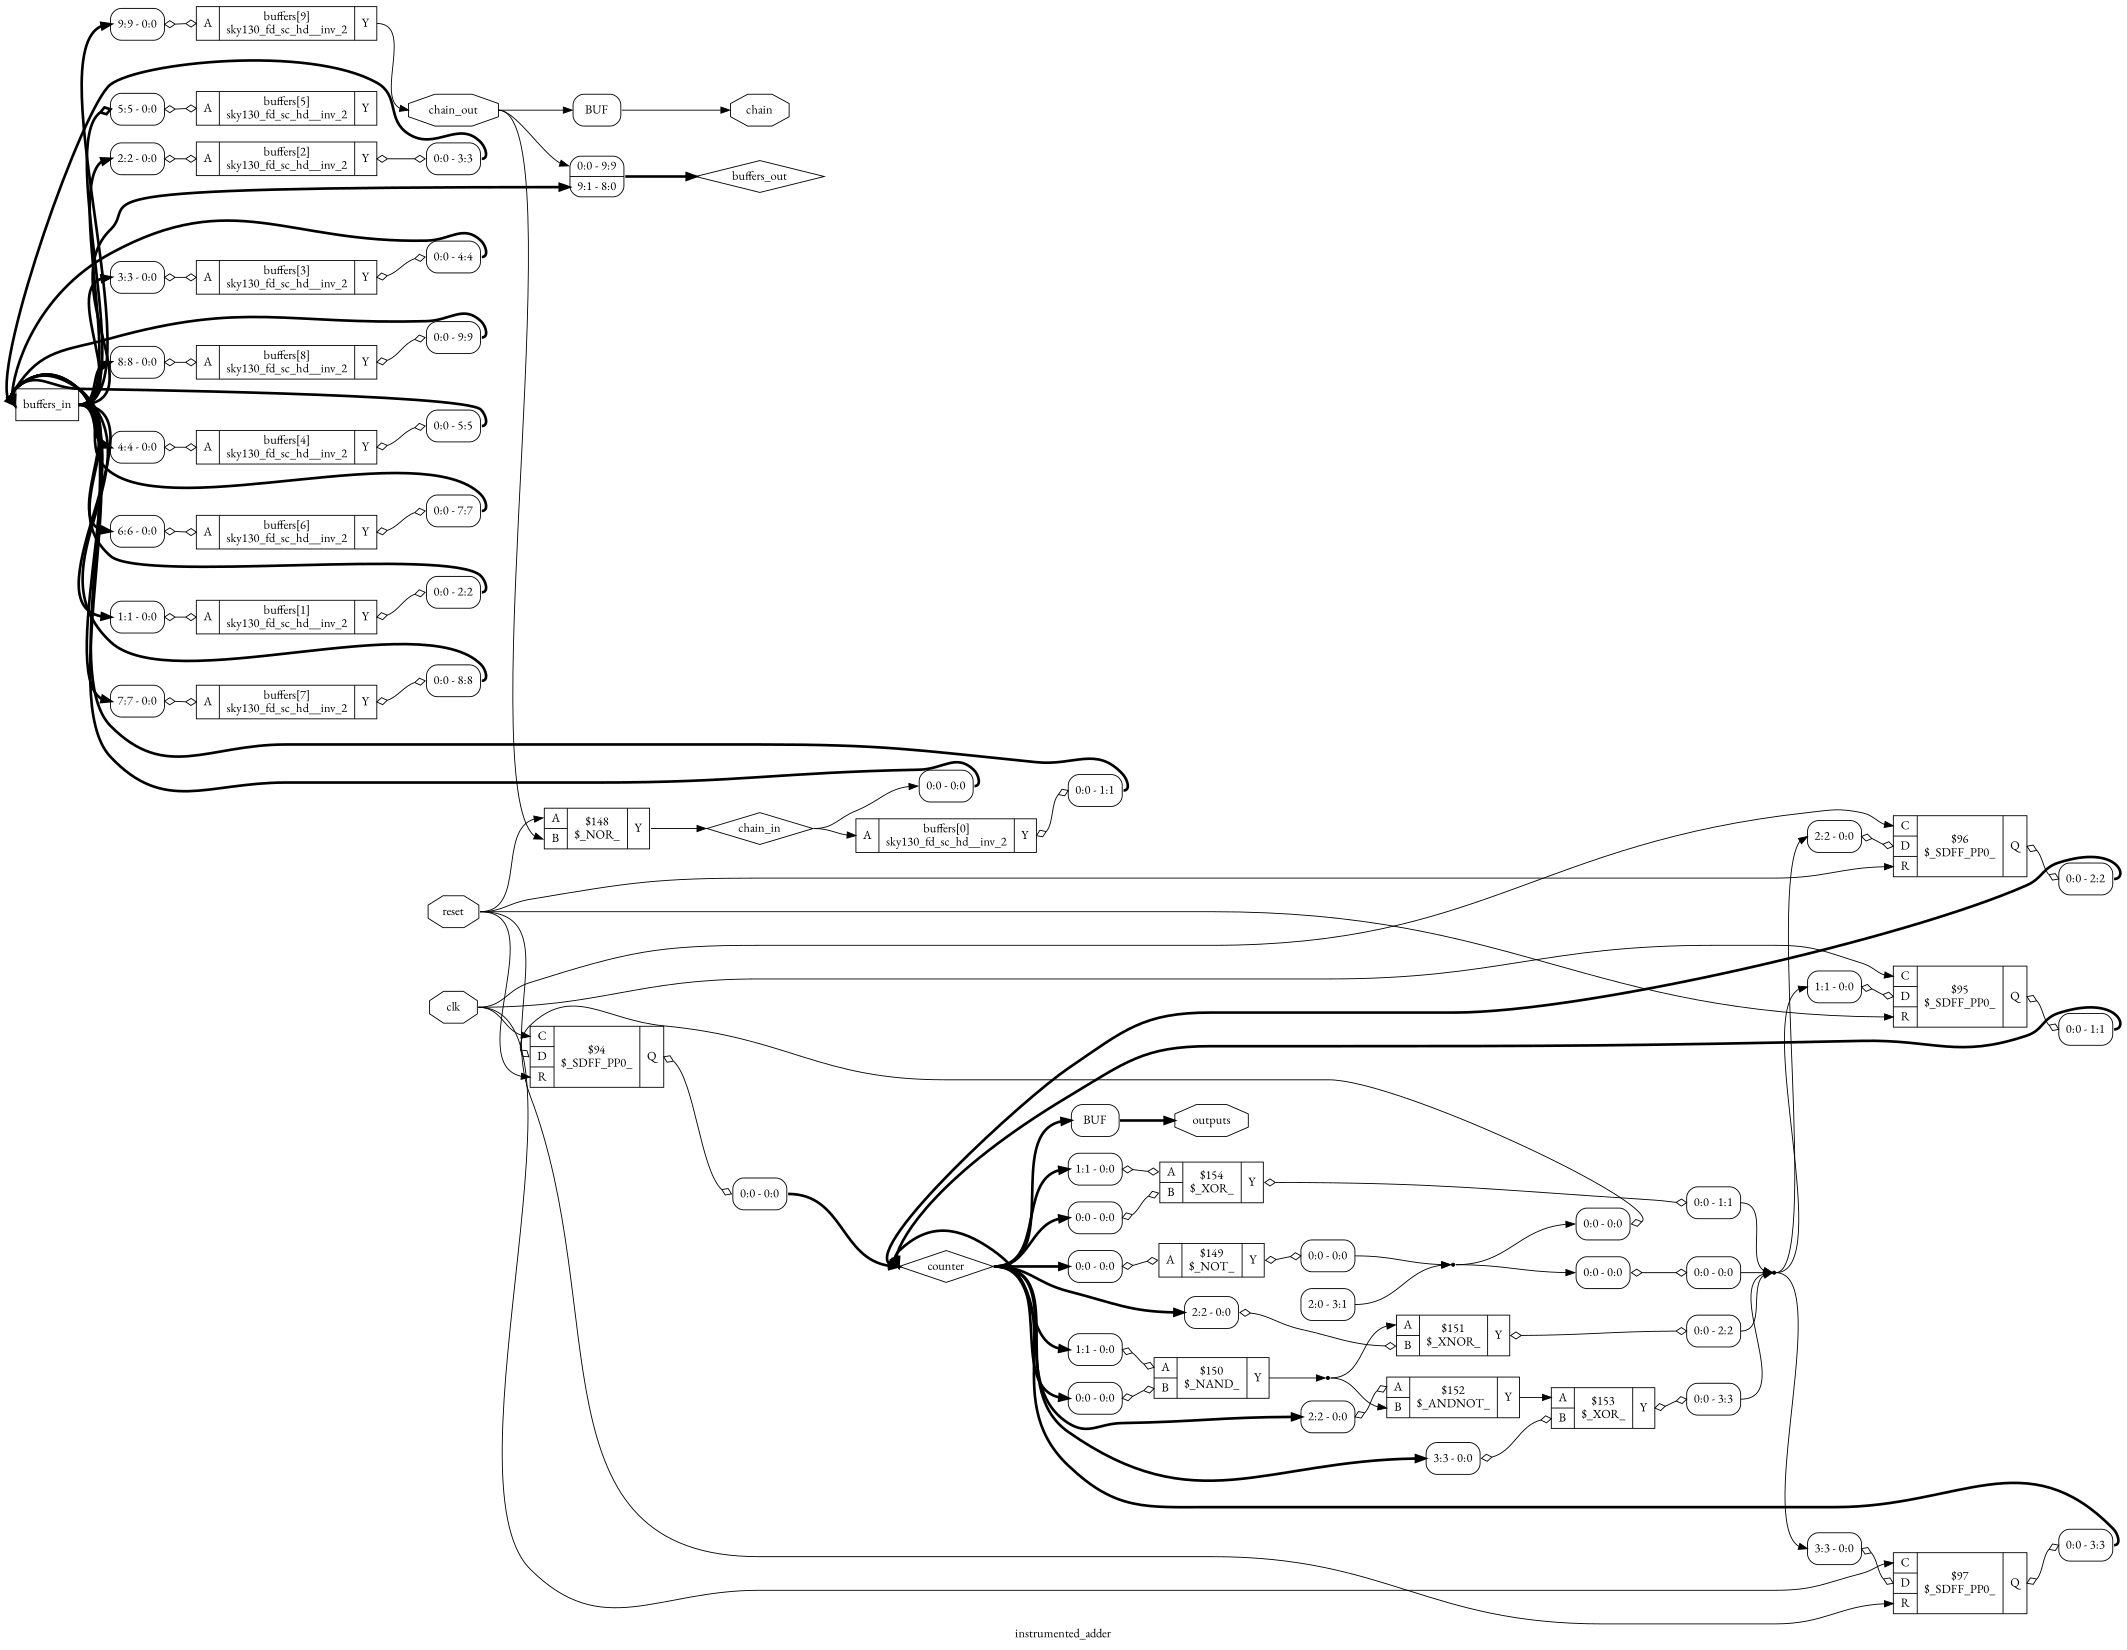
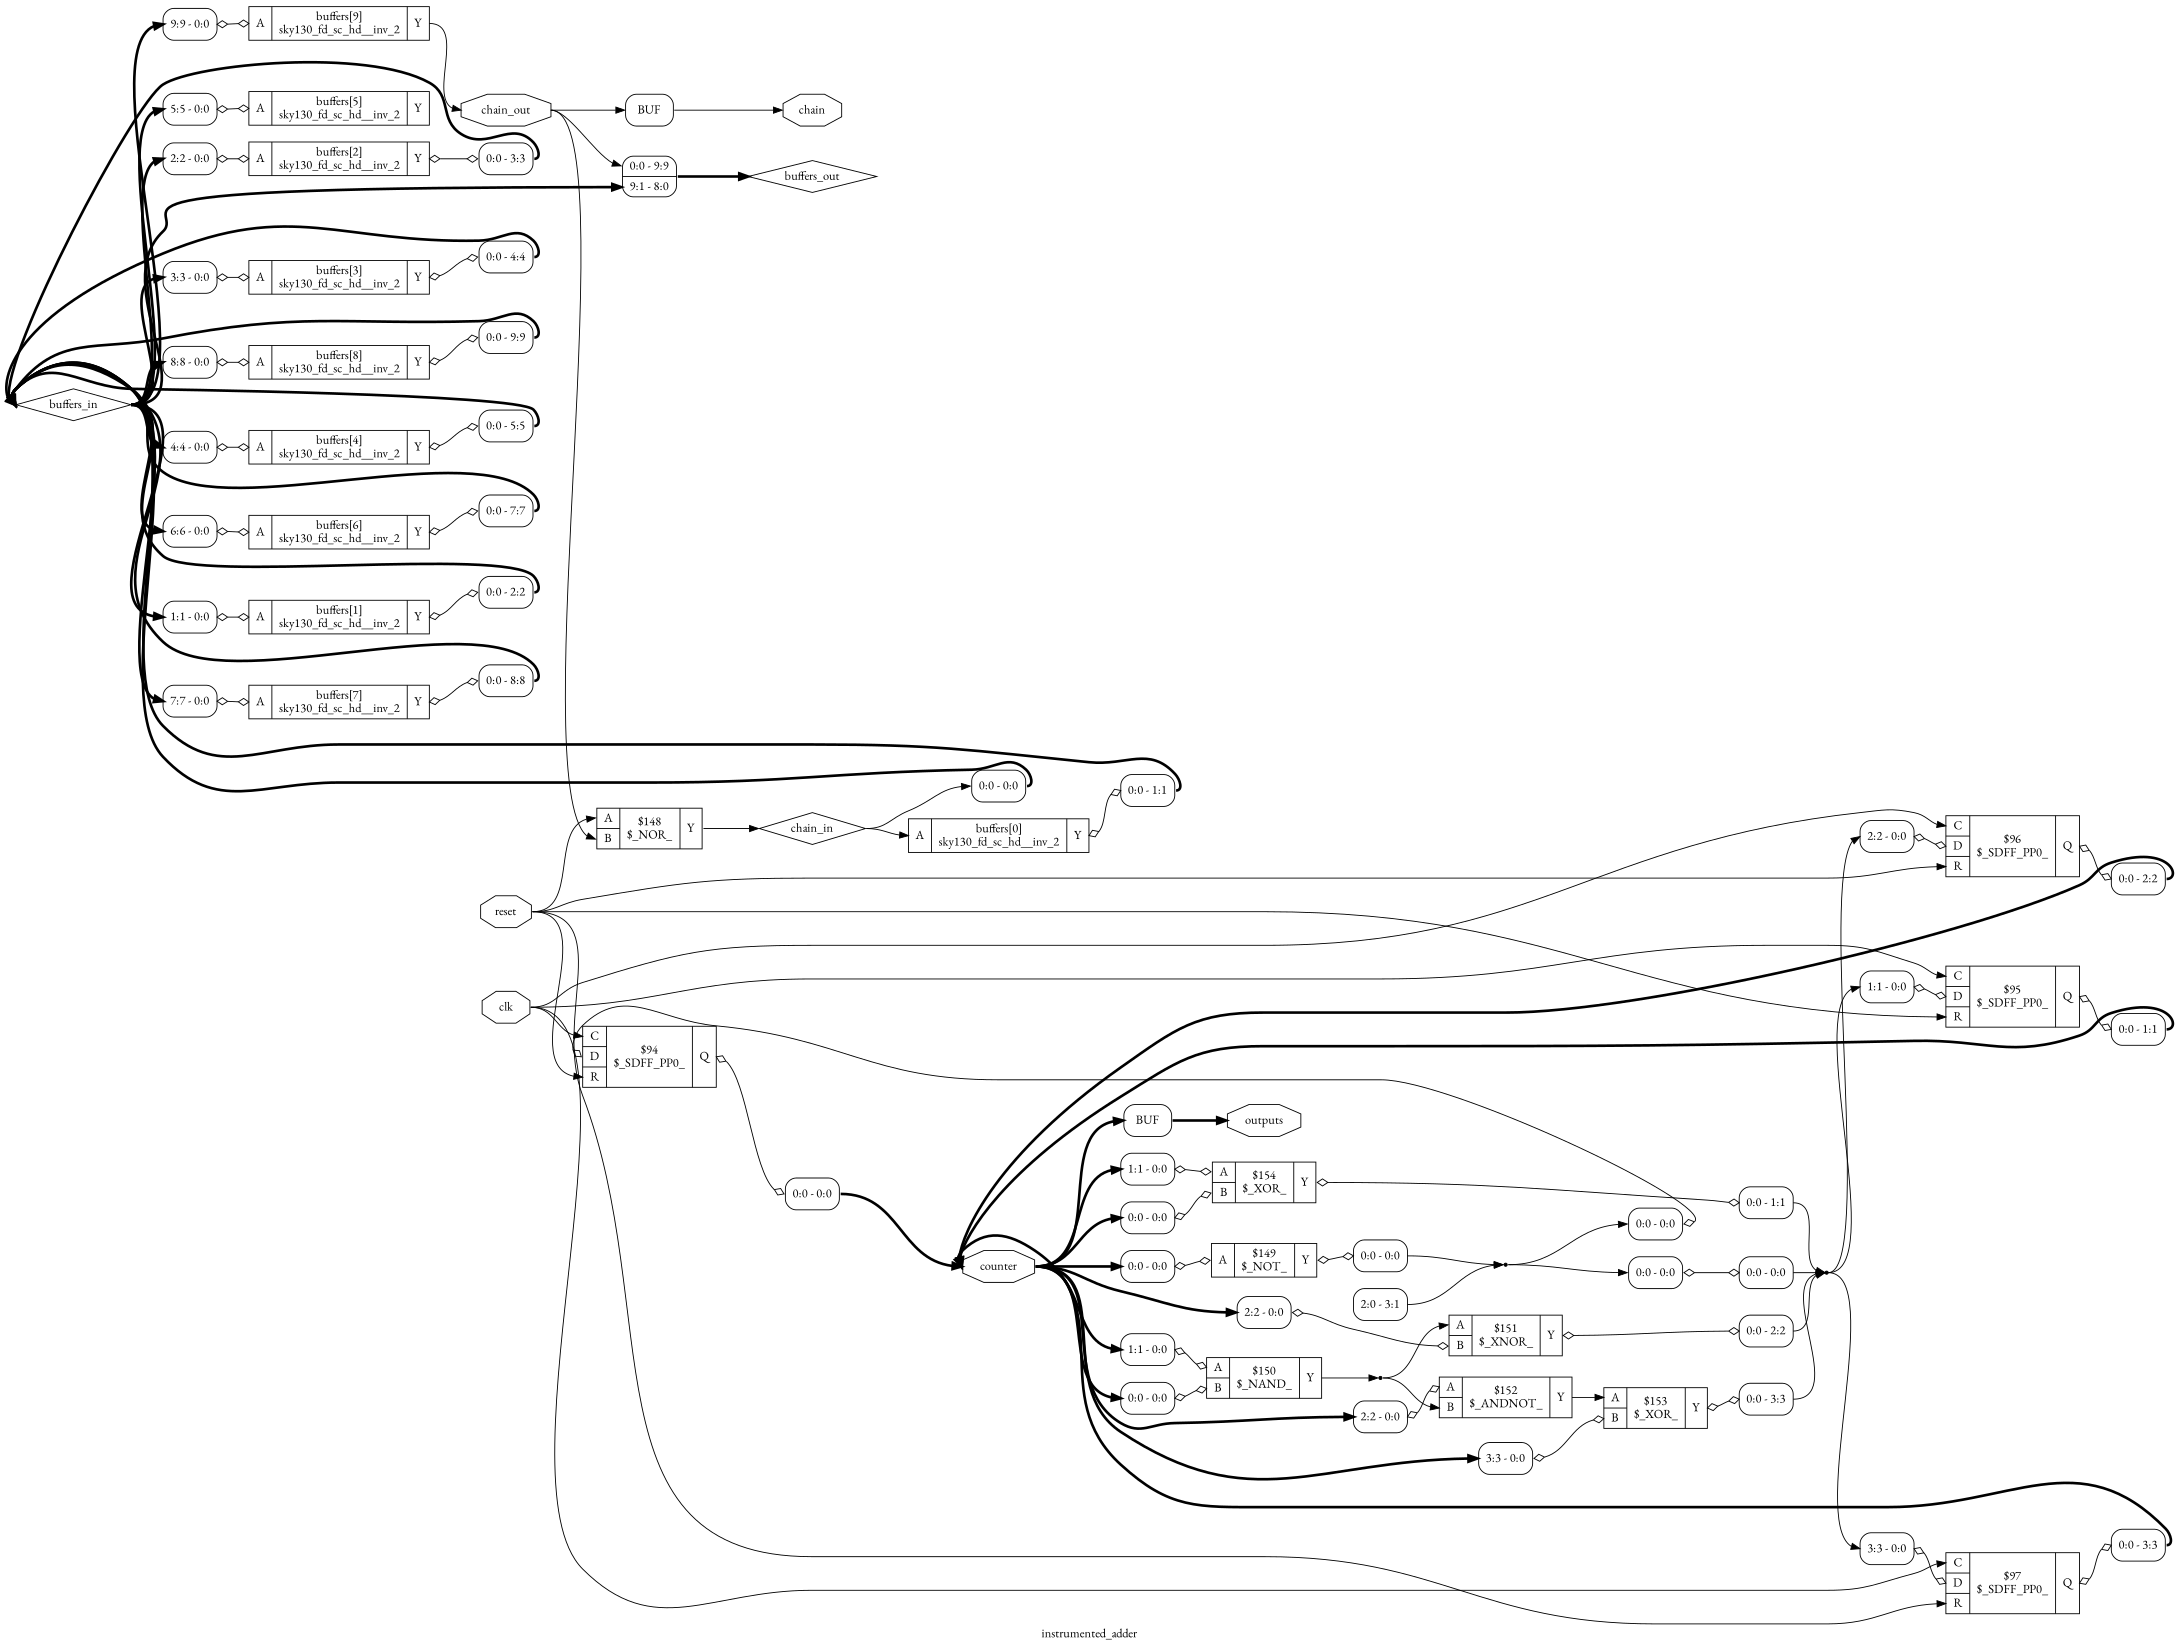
edge "buffers_in" -> "5:5 - 0:0": arrowhead odiamond -> normal
node "buffers_in": shape box -> diamond
node "counter": shape diamond -> octagon
